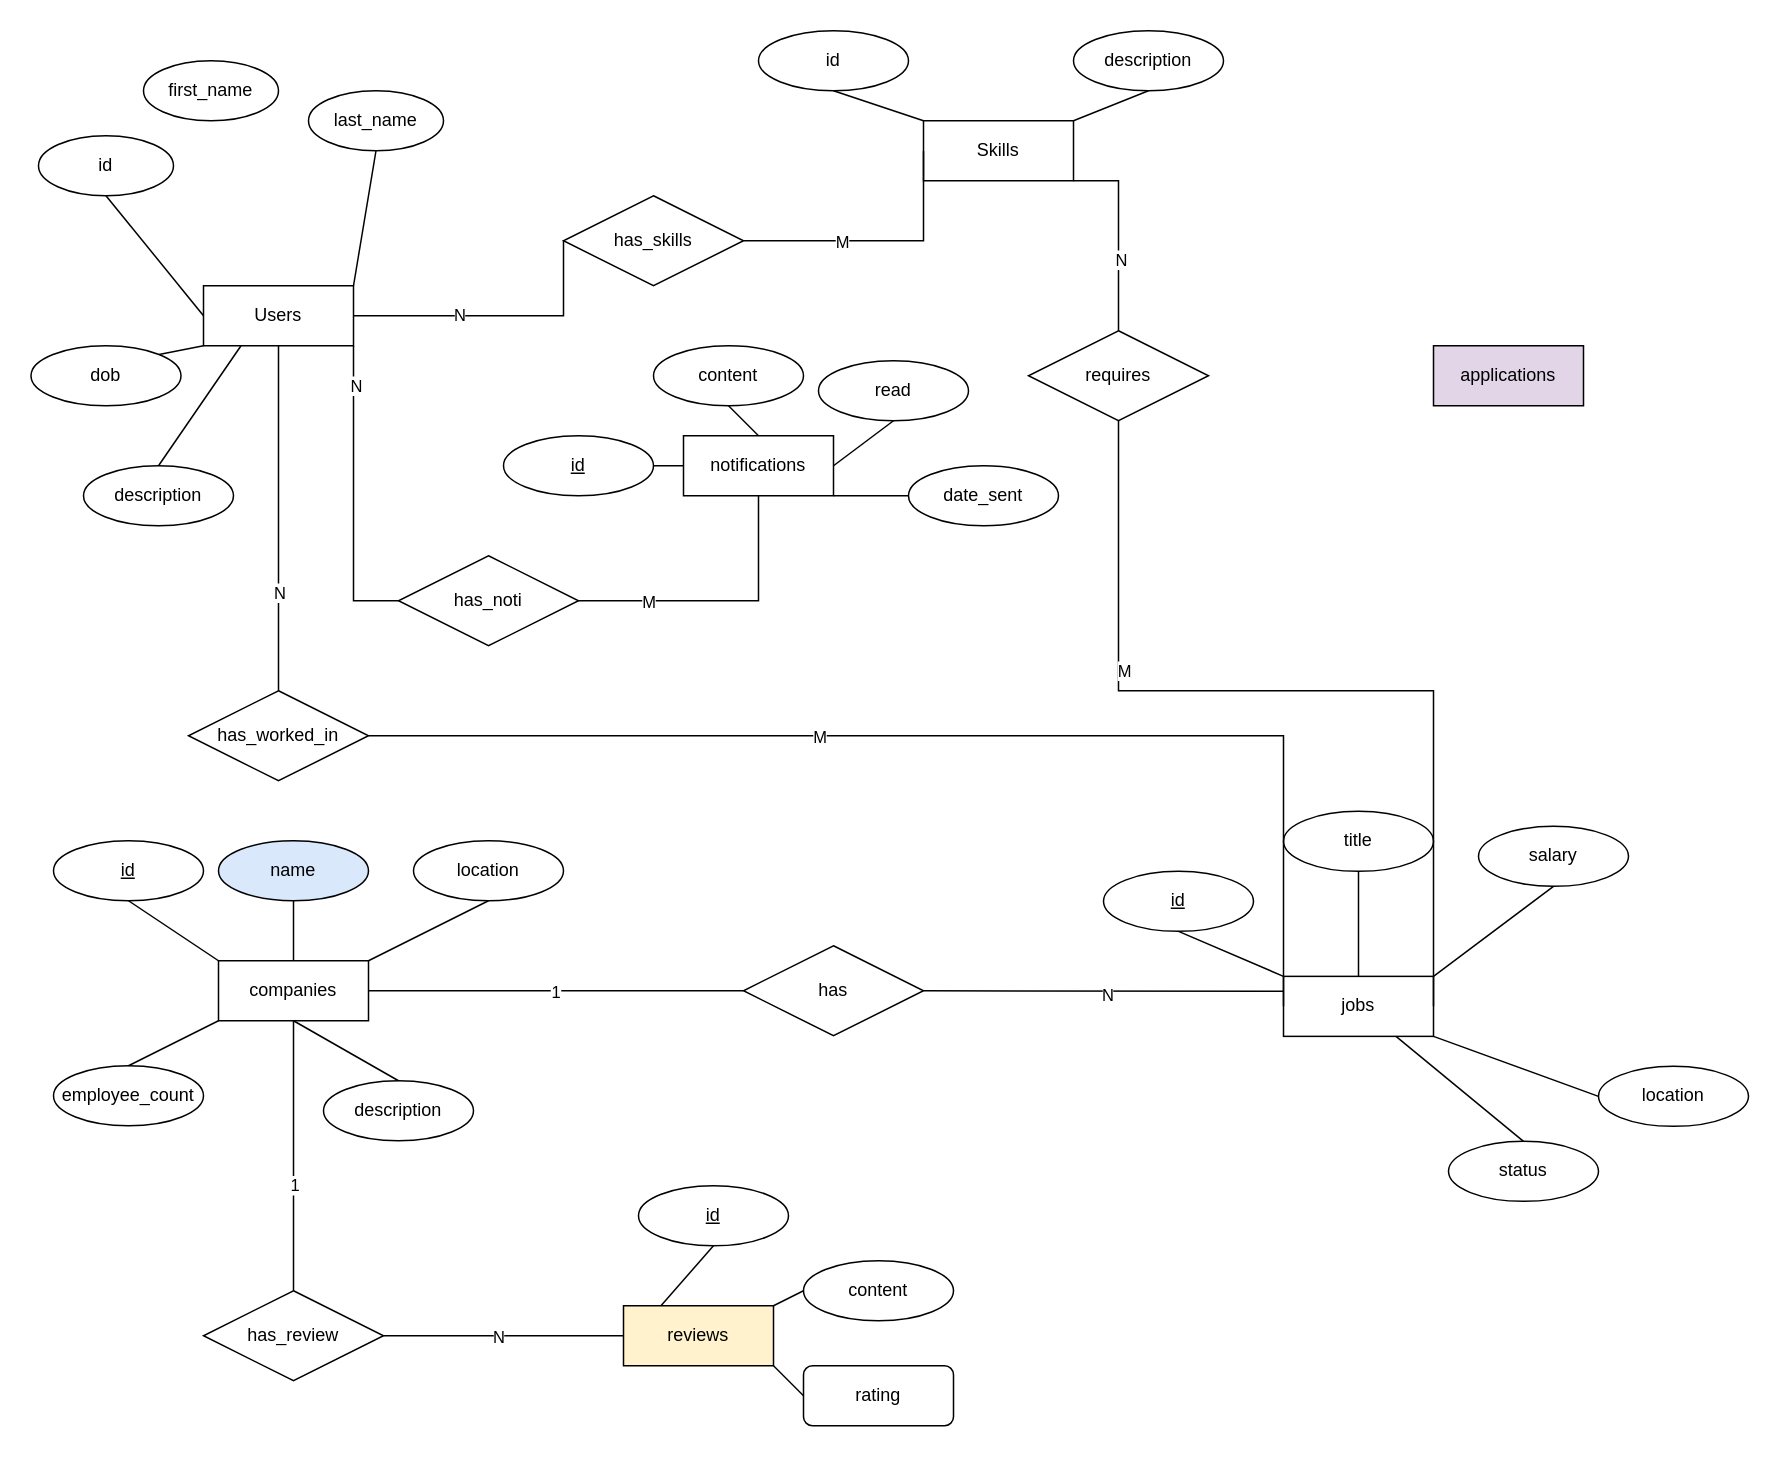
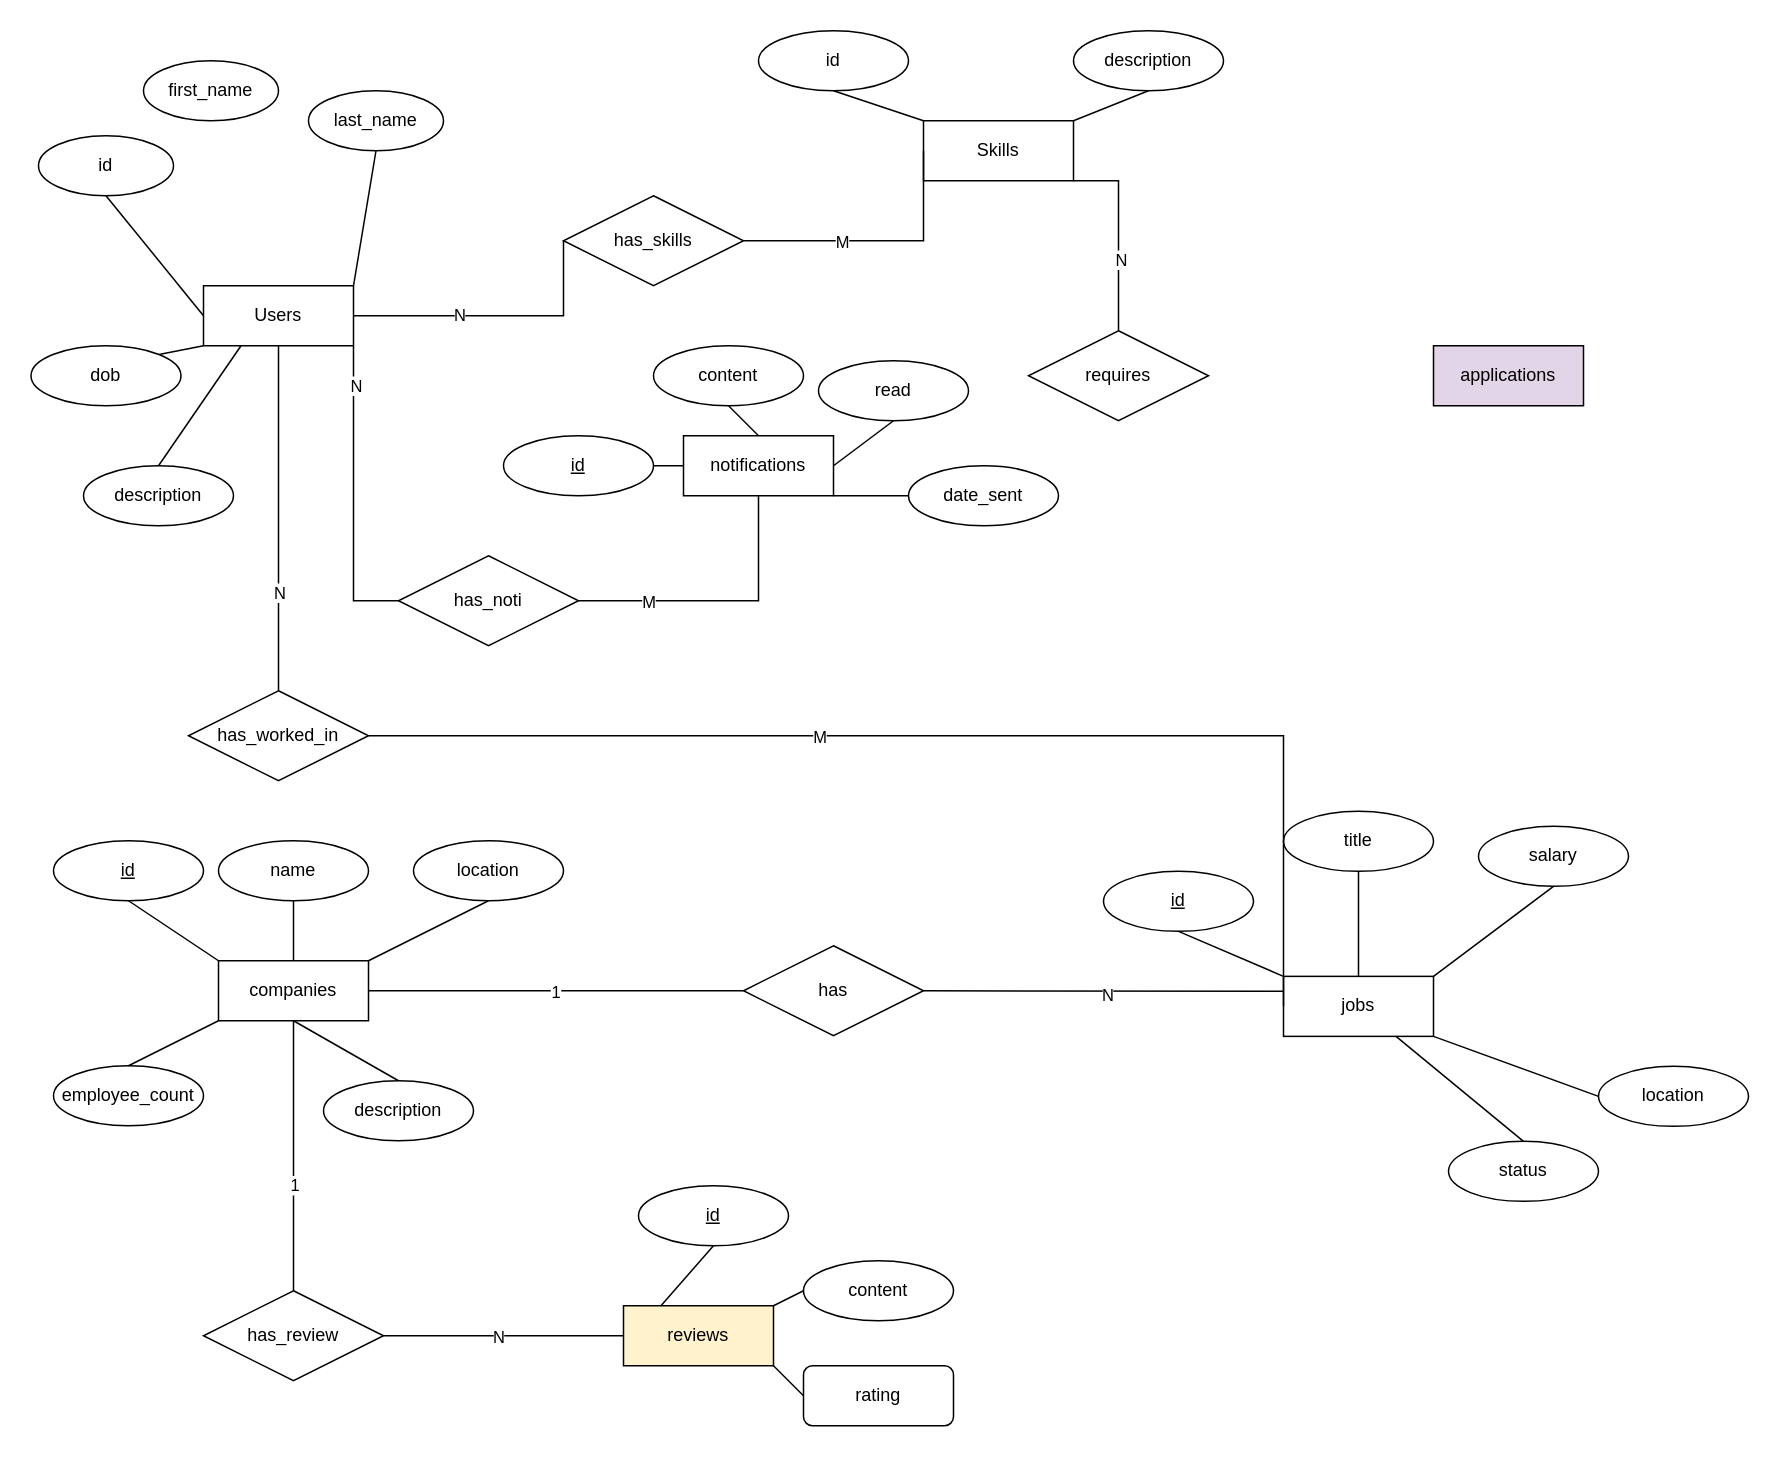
edge "requires" -- "jobs": removed, label "M"
node "name": fillcolor #dae8fc -> #ffffff
